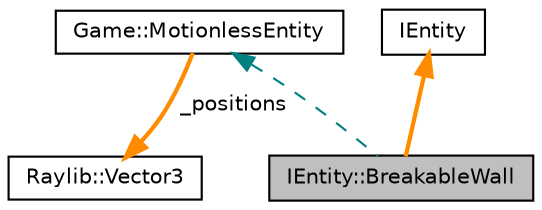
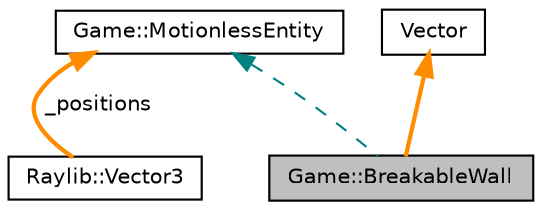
node "IEntity": label "IEntity" -> "Vector"
edge "Game::MotionlessEntity" -> "Raylib::Vector3": reversed
node "IEntity::BreakableWall": label "IEntity::BreakableWall" -> "Game::BreakableWall"
